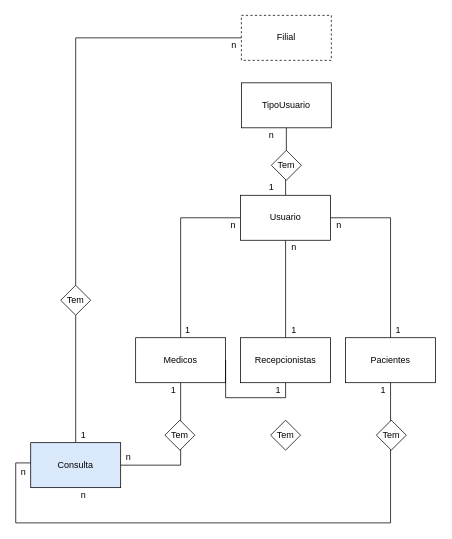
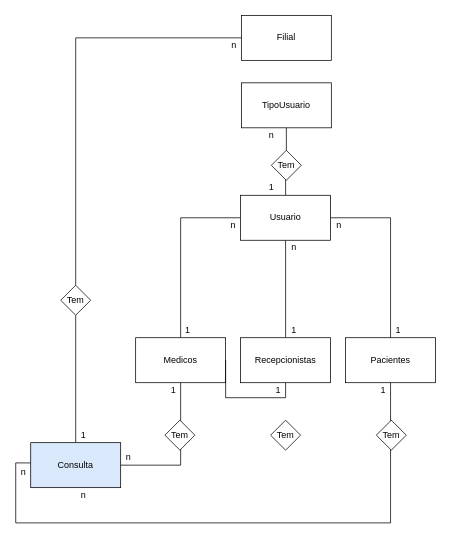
node "Filial": style dashed -> solid
